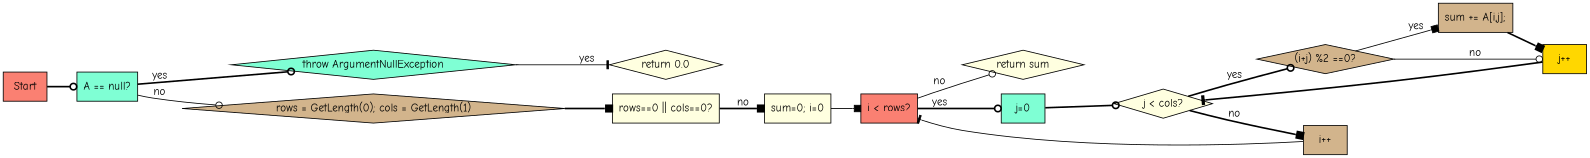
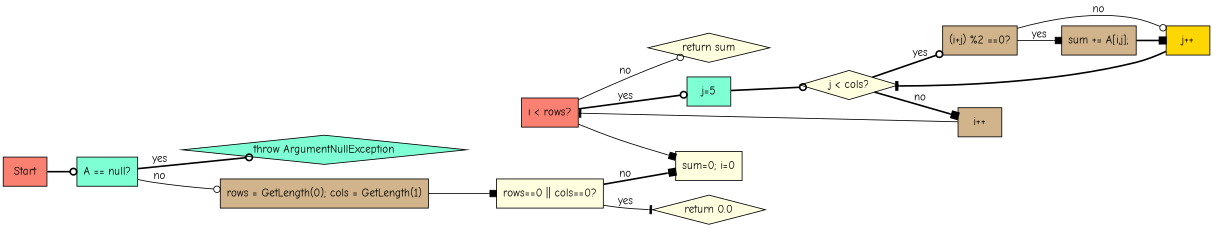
node "(i+j) %2 ==0?": shape diamond -> box
edge "throw ArgumentNullException" -> "return 0.0": now "rows==0 || cols==0?" -> "return 0.0"
node "rows = GetLength(0); cols = GetLength(1)": shape diamond -> box
edge "rows = GetLength(0); cols = GetLength(1)" -> "rows==0 || cols==0?": style bold -> solid
edge "sum=0; i=0" -> "i < rows?": reversed
node "j=0": label "j=0" -> "j=5"
